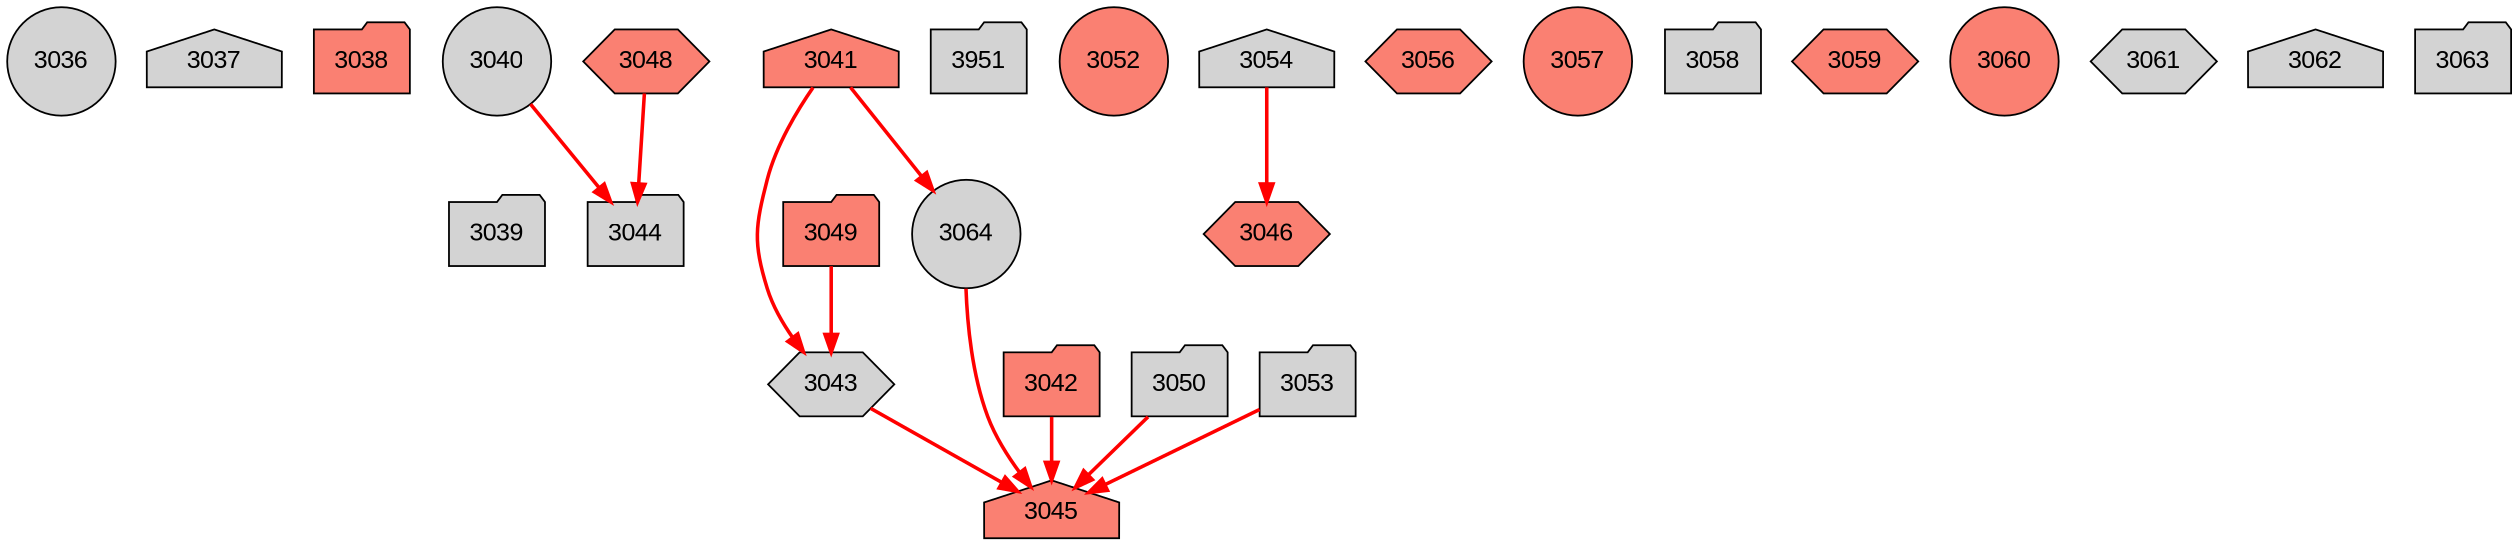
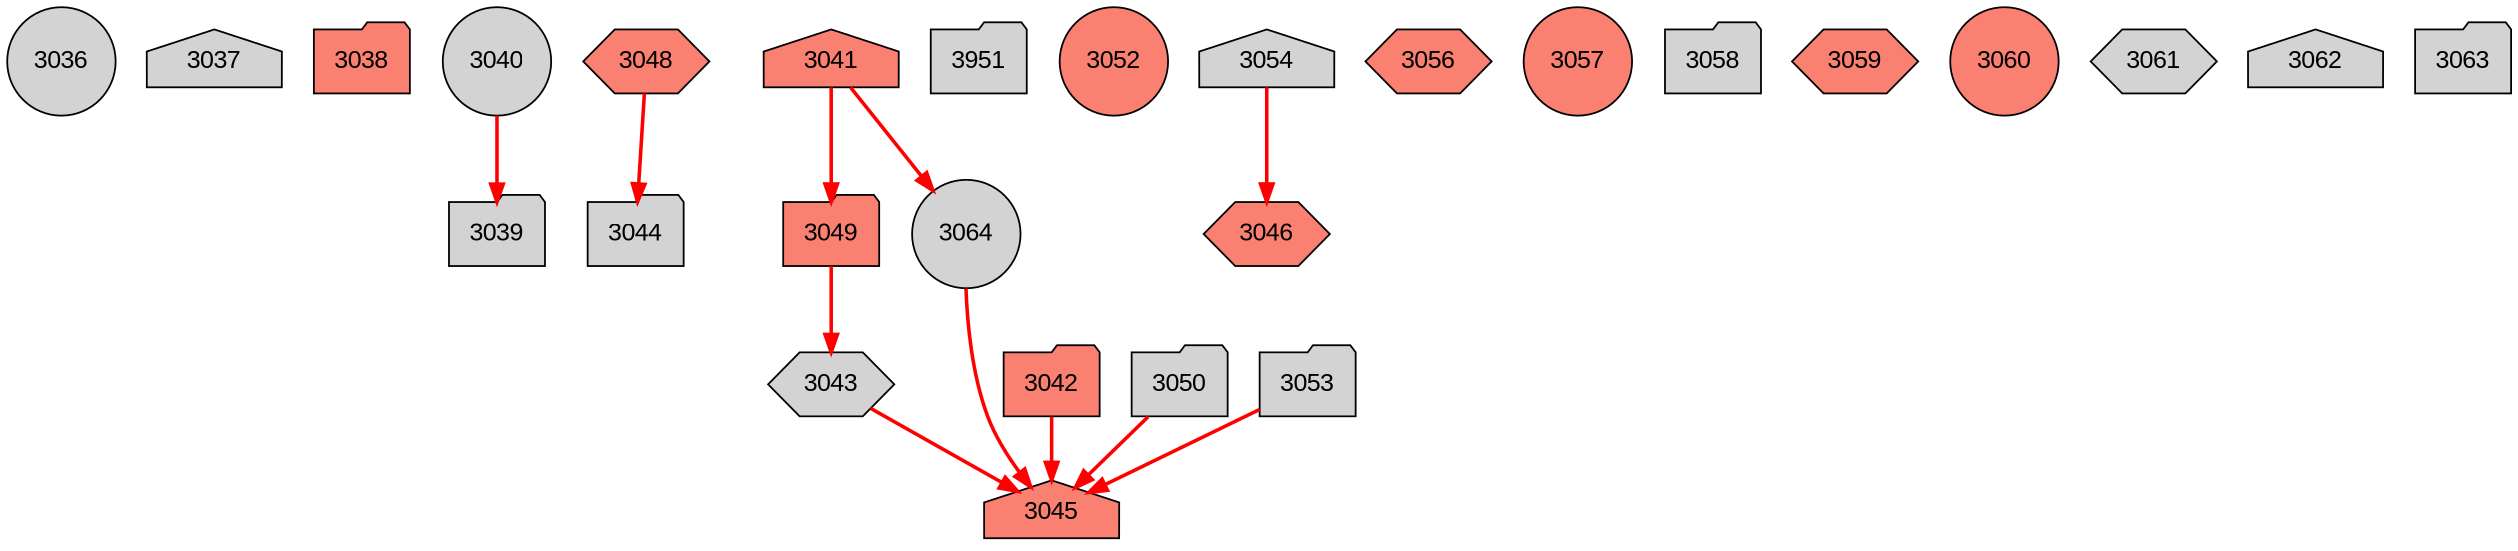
edge "3040" -> "3044": now "3040" -> "3039"
edge "3041" -> "3043": now "3041" -> "3049"
